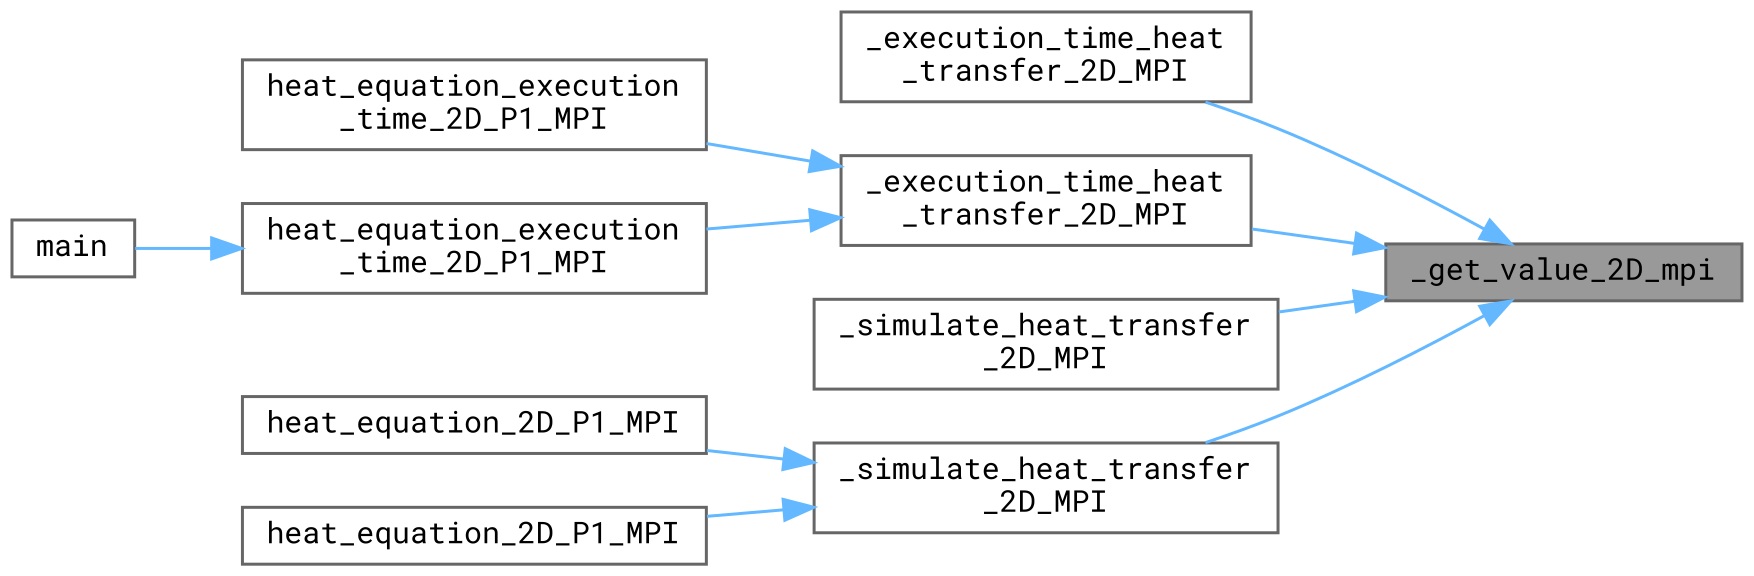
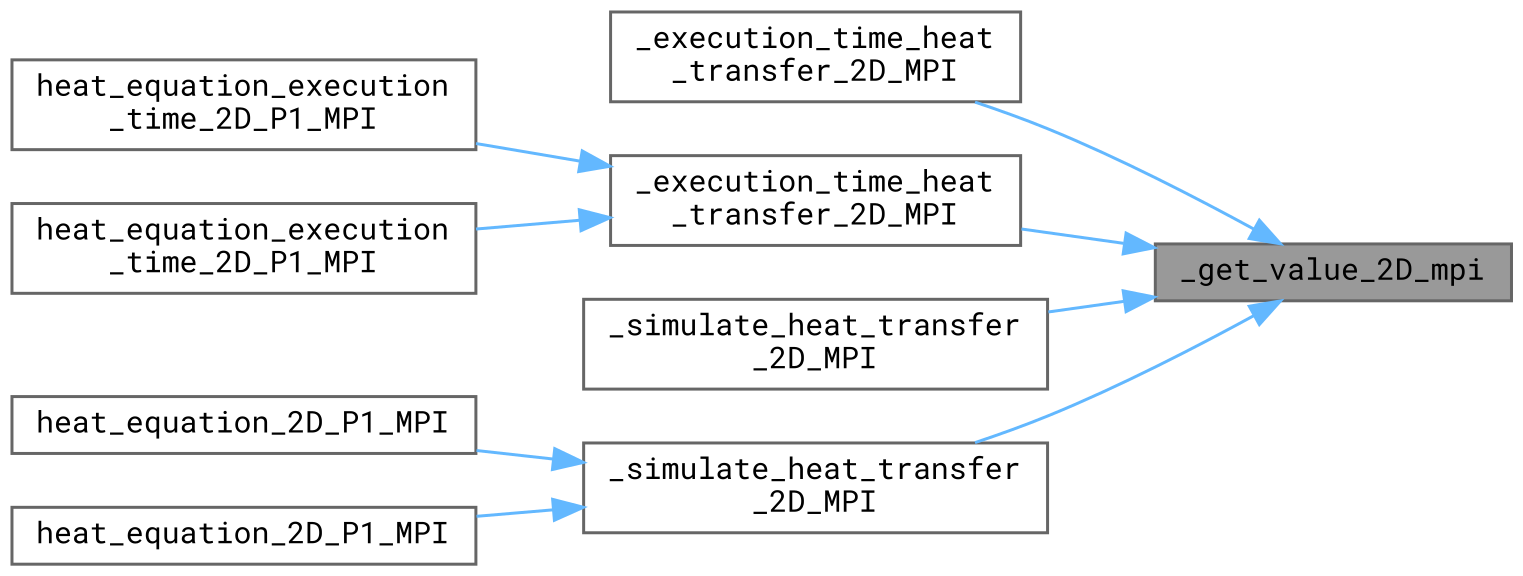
node "main": removed
